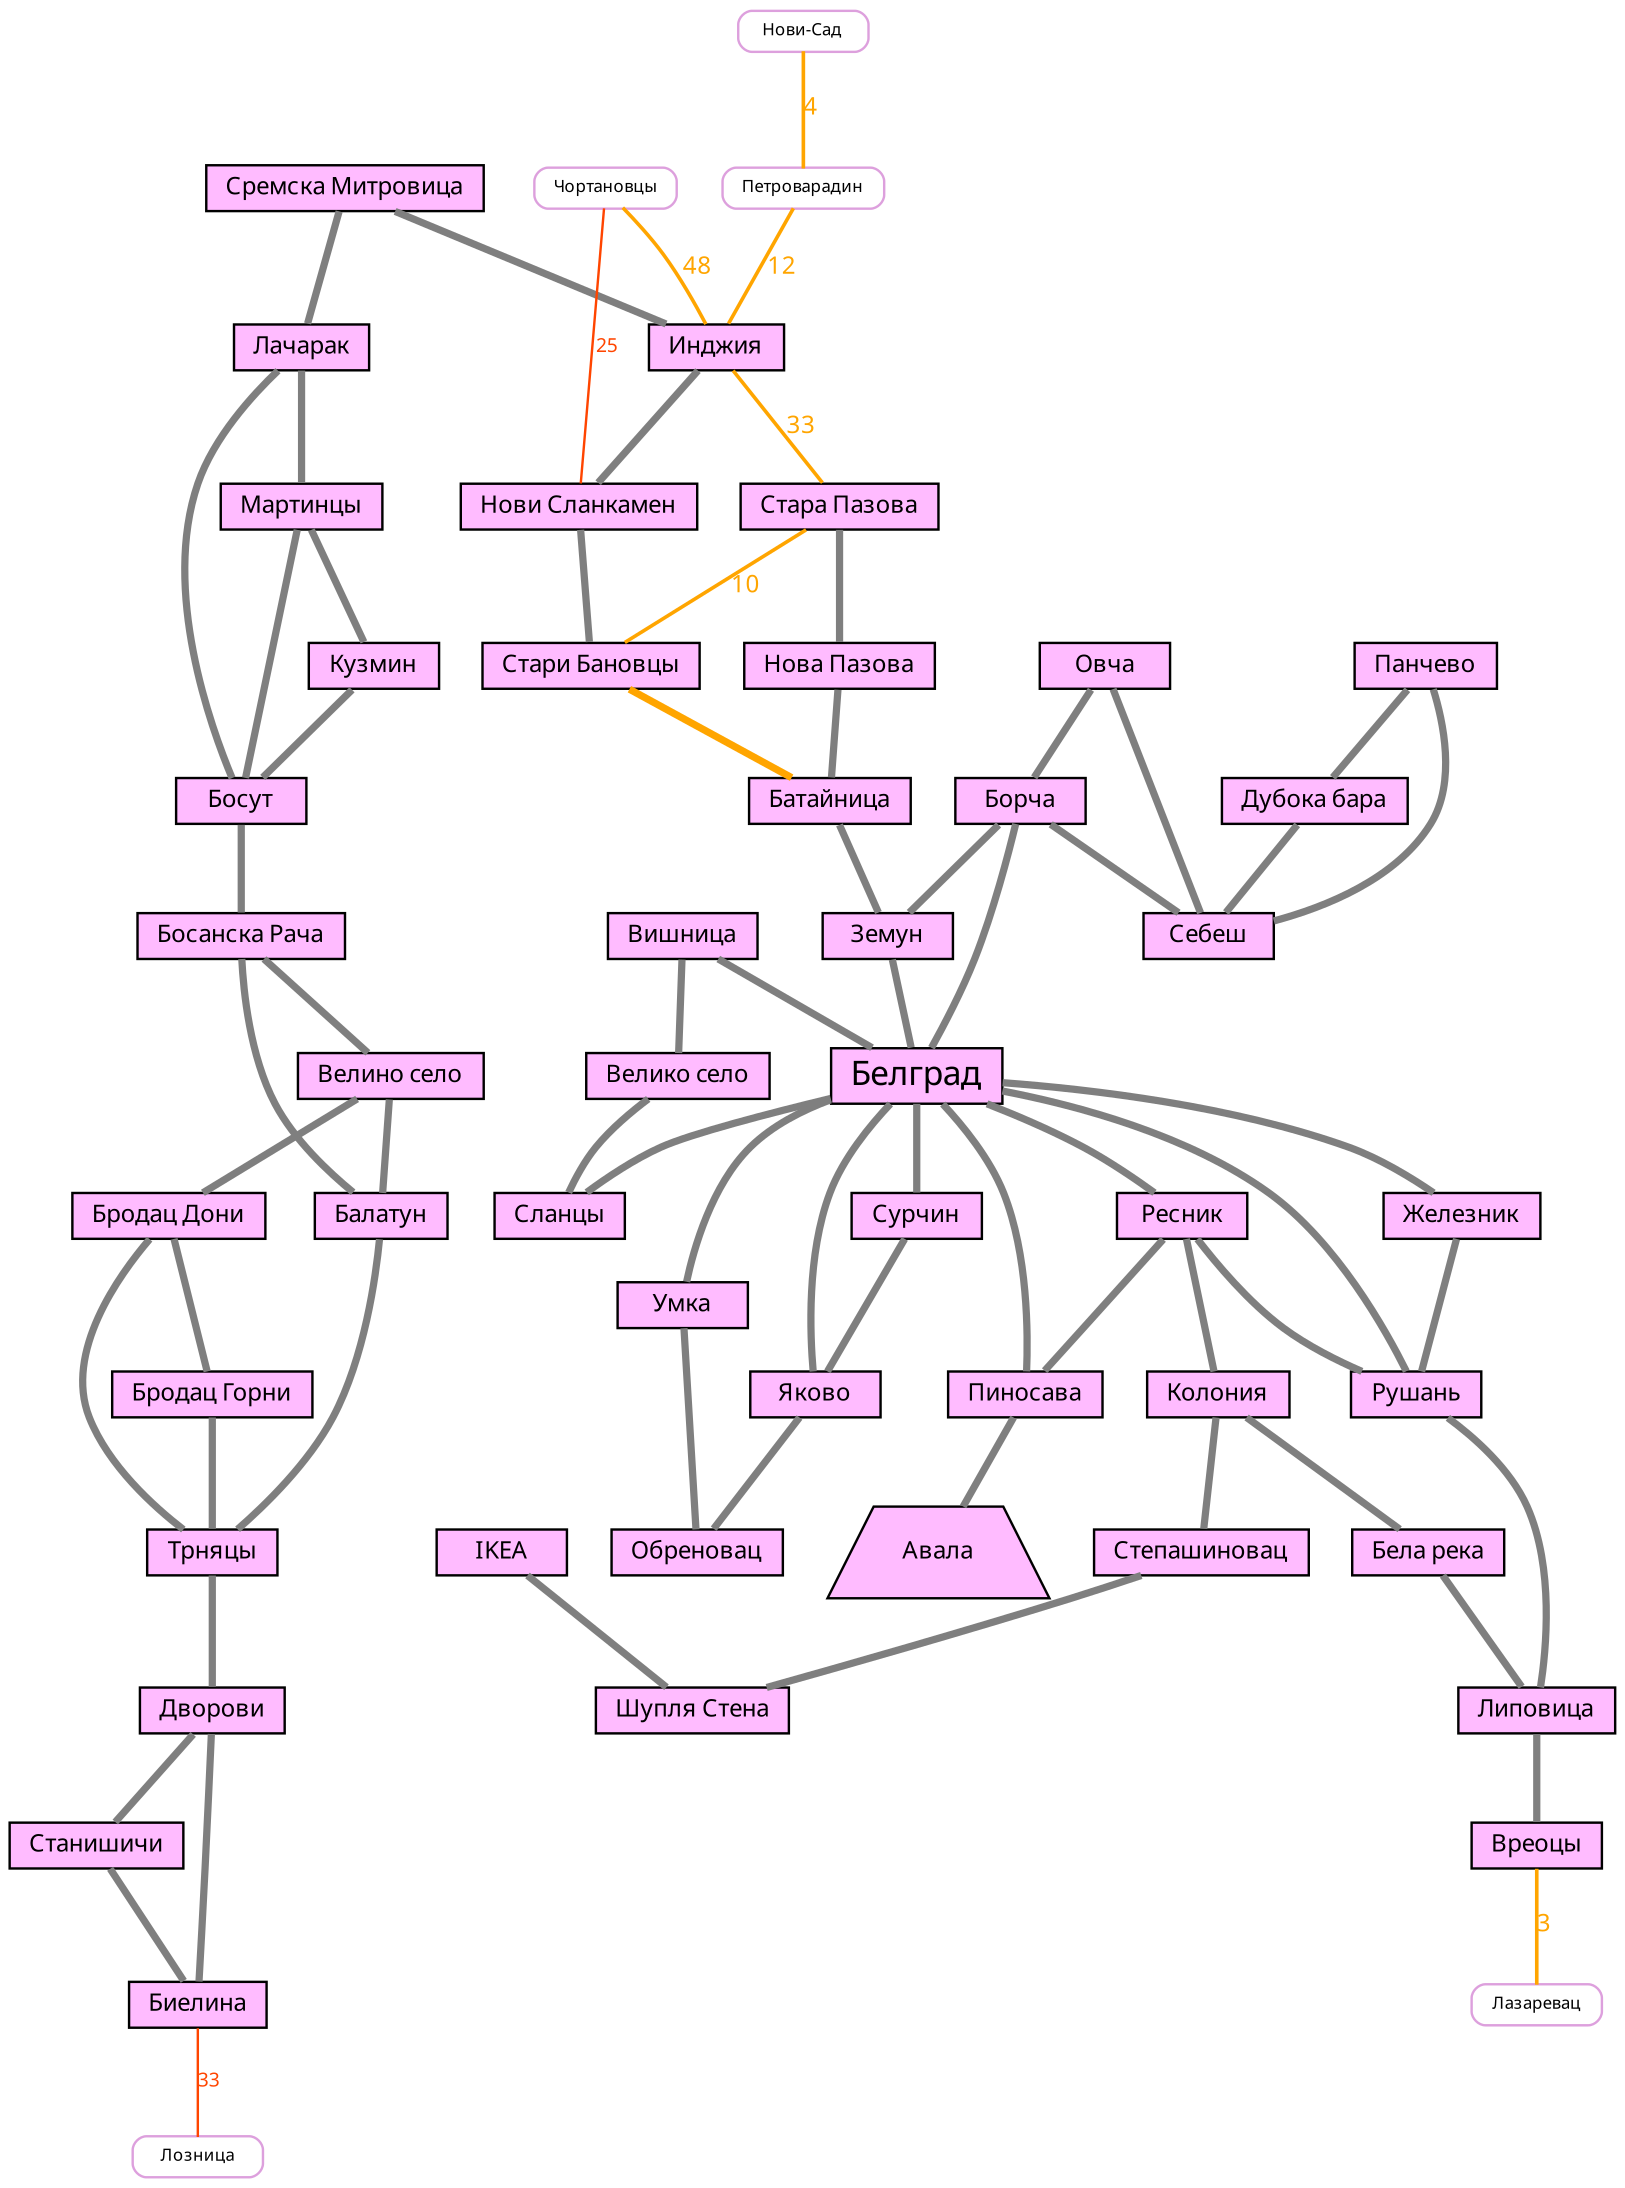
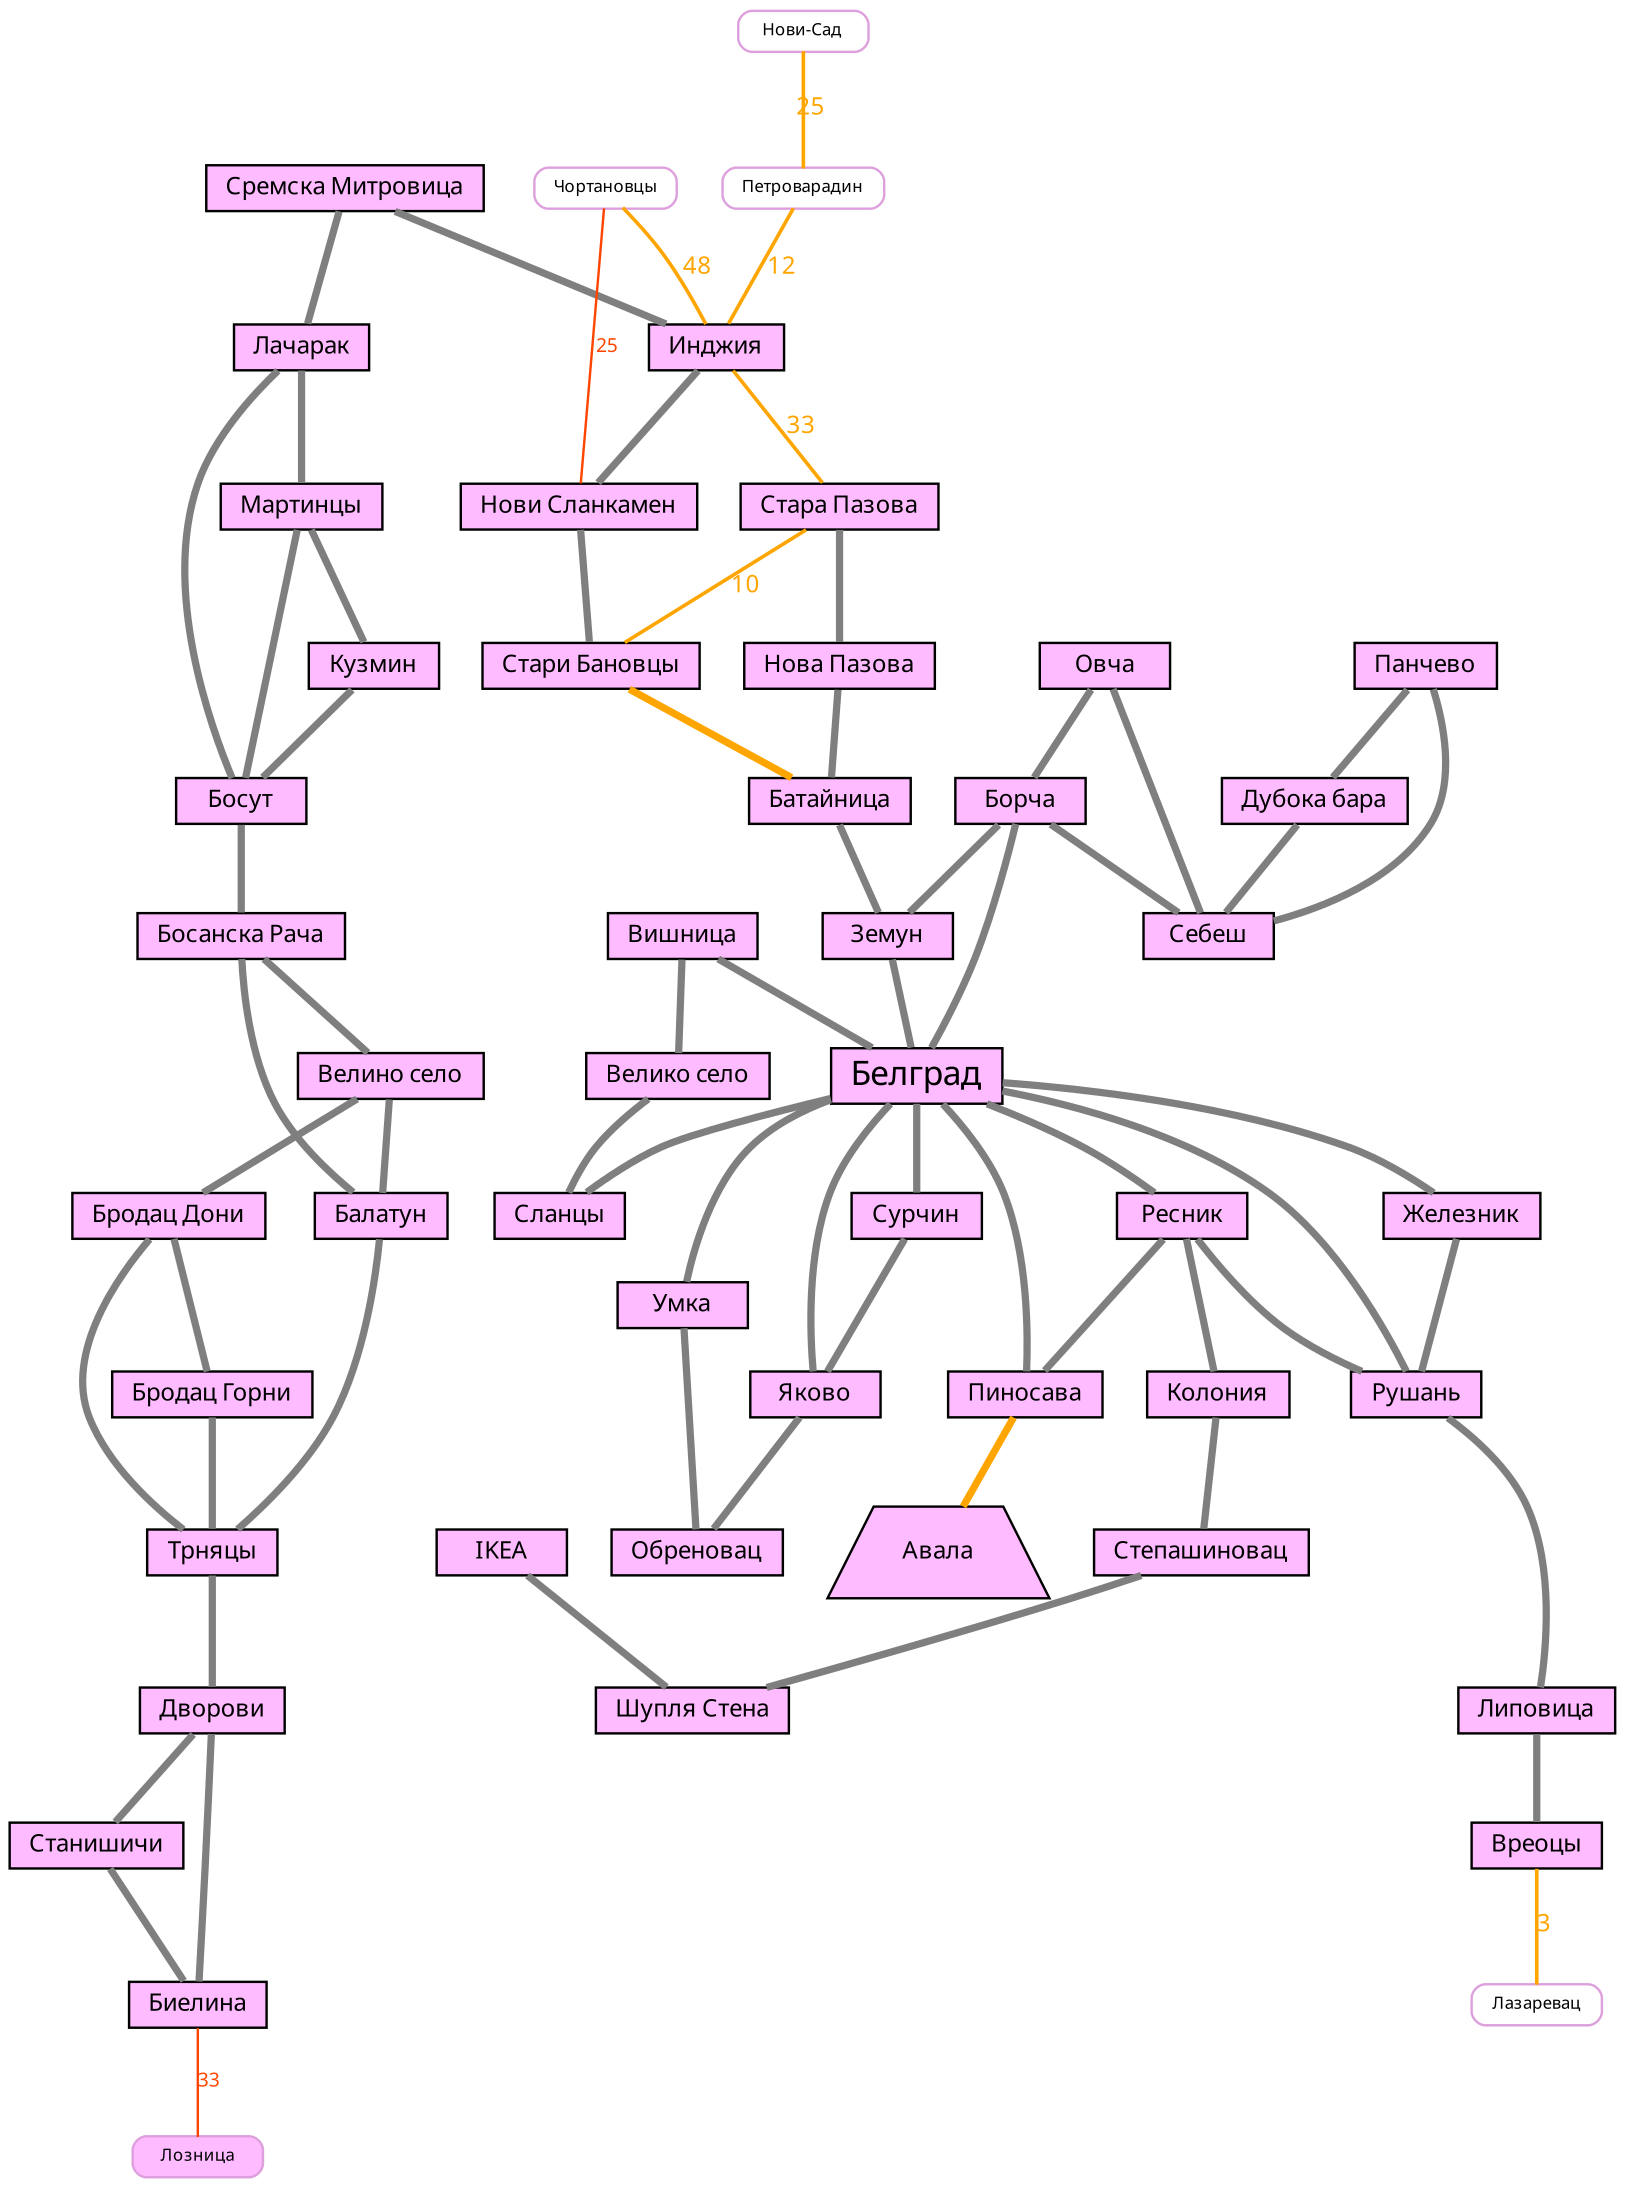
edge "Нови-Сад" -- "Петроварадин": label "4" -> "25"
edge "Пиносава" -- "Авала": color gray50 -> orange
node "Бела река": removed
node "Лозница": fillcolor white -> plum1
